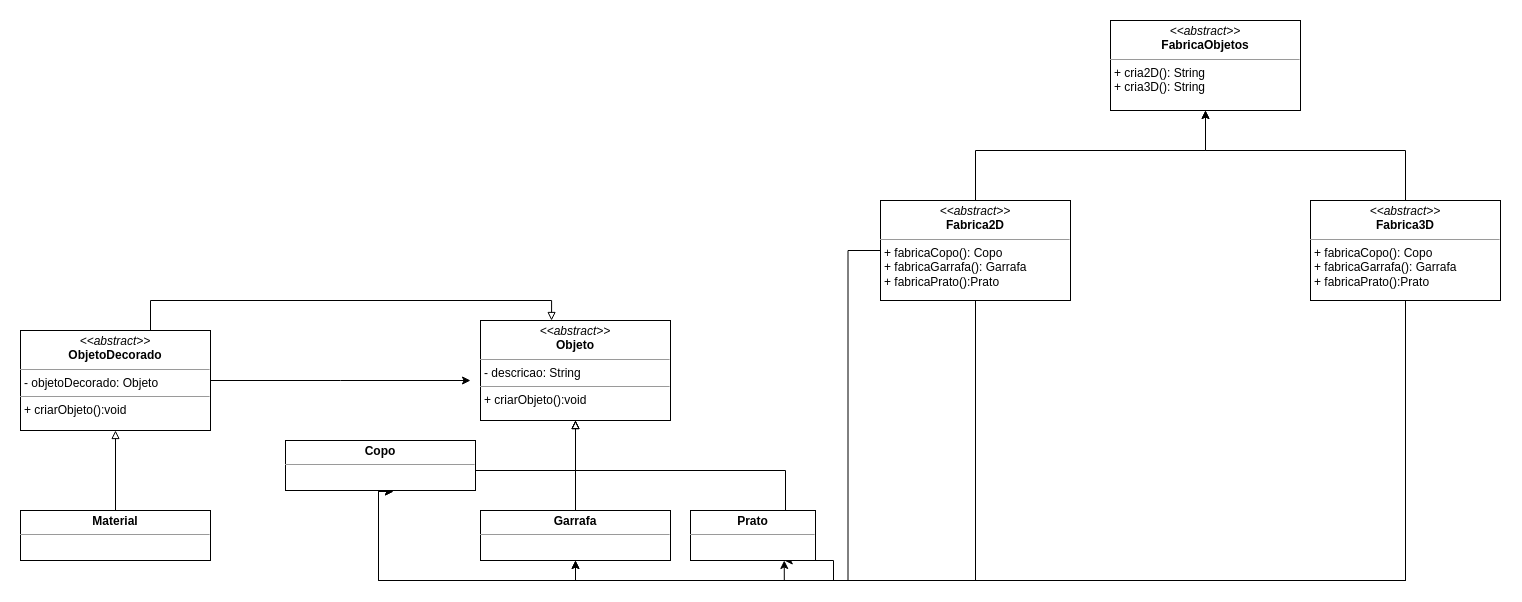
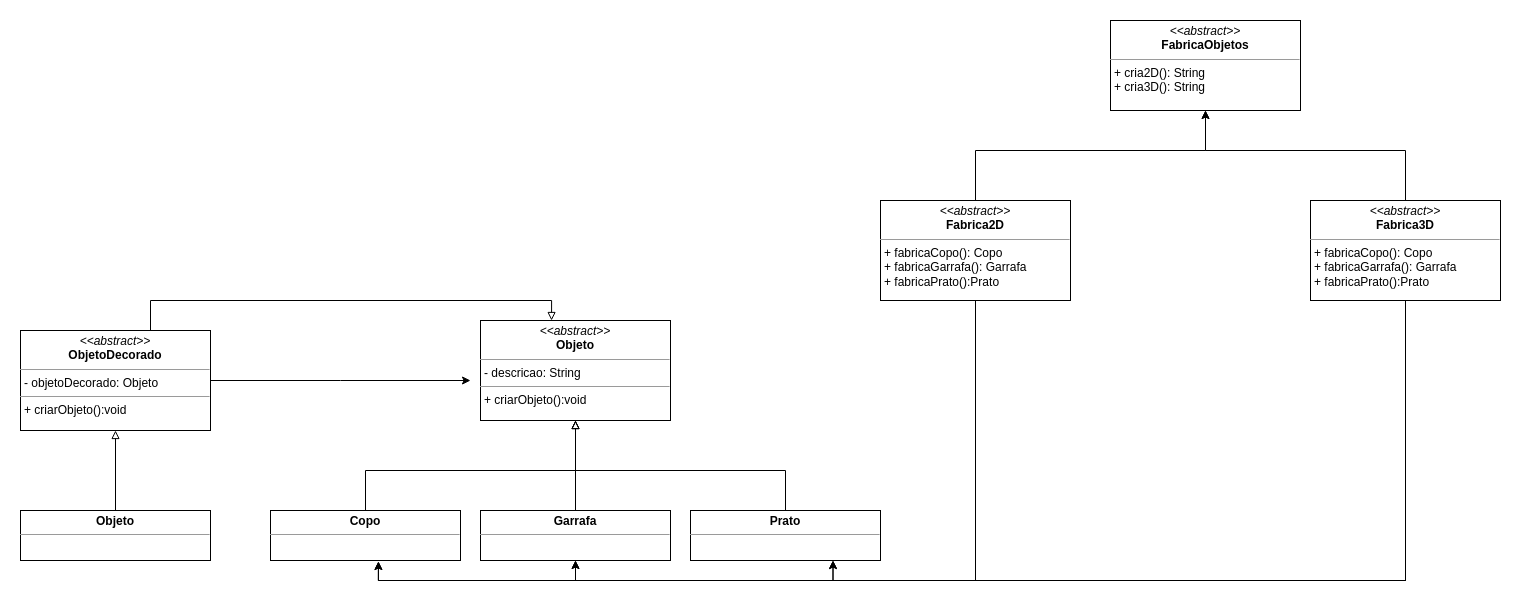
node "Copo": moved (381, 466) -> (366, 536)
node "Material": label "Material" -> "Objeto"
node "Prato": size 125x50 -> 190x50
